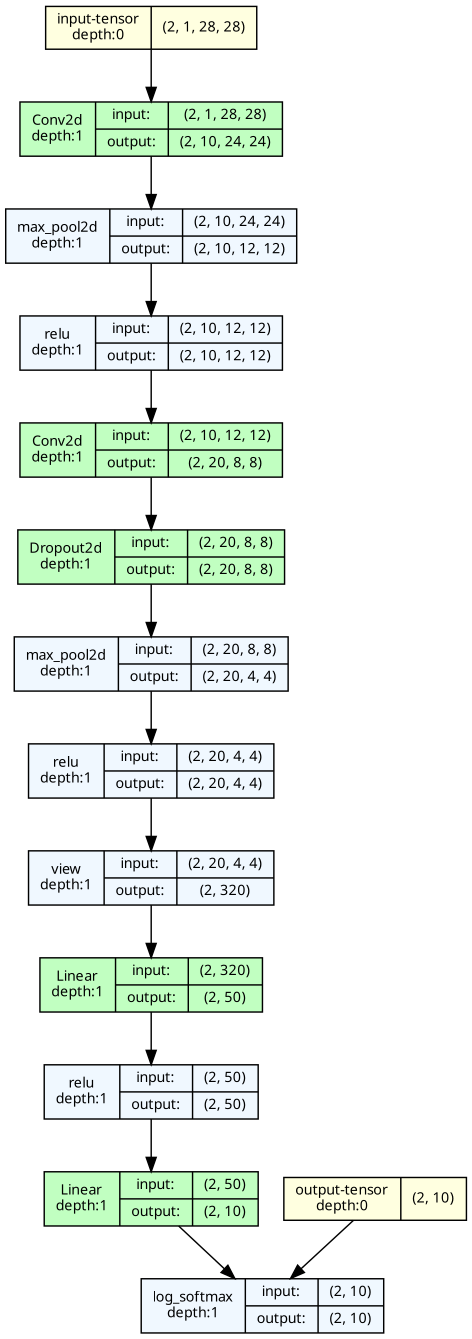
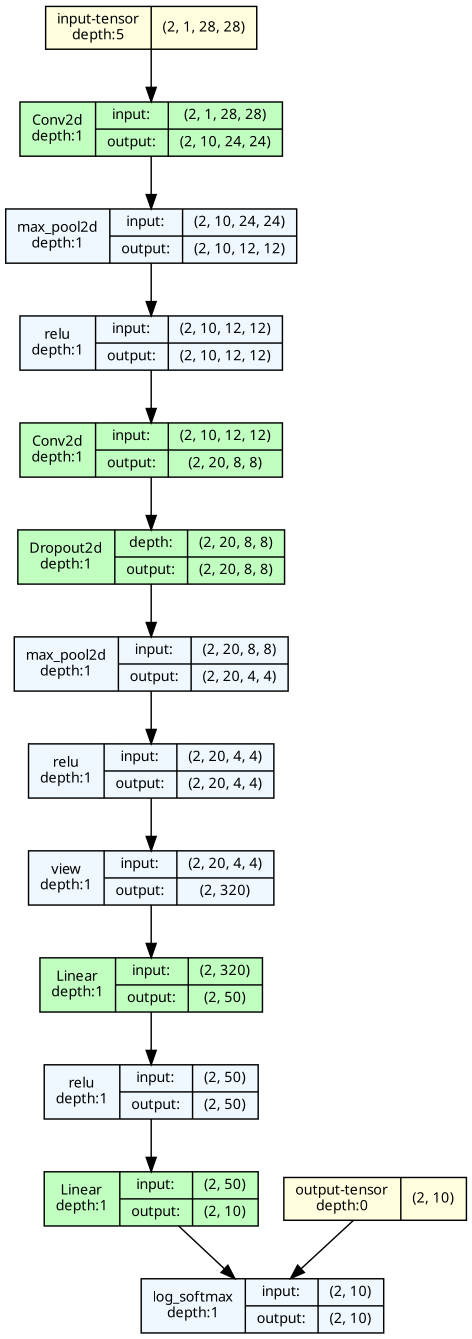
node "input-tensor": text "depth:0" -> "depth:5"
node "Dropout2d": text "input:" -> "depth:"
